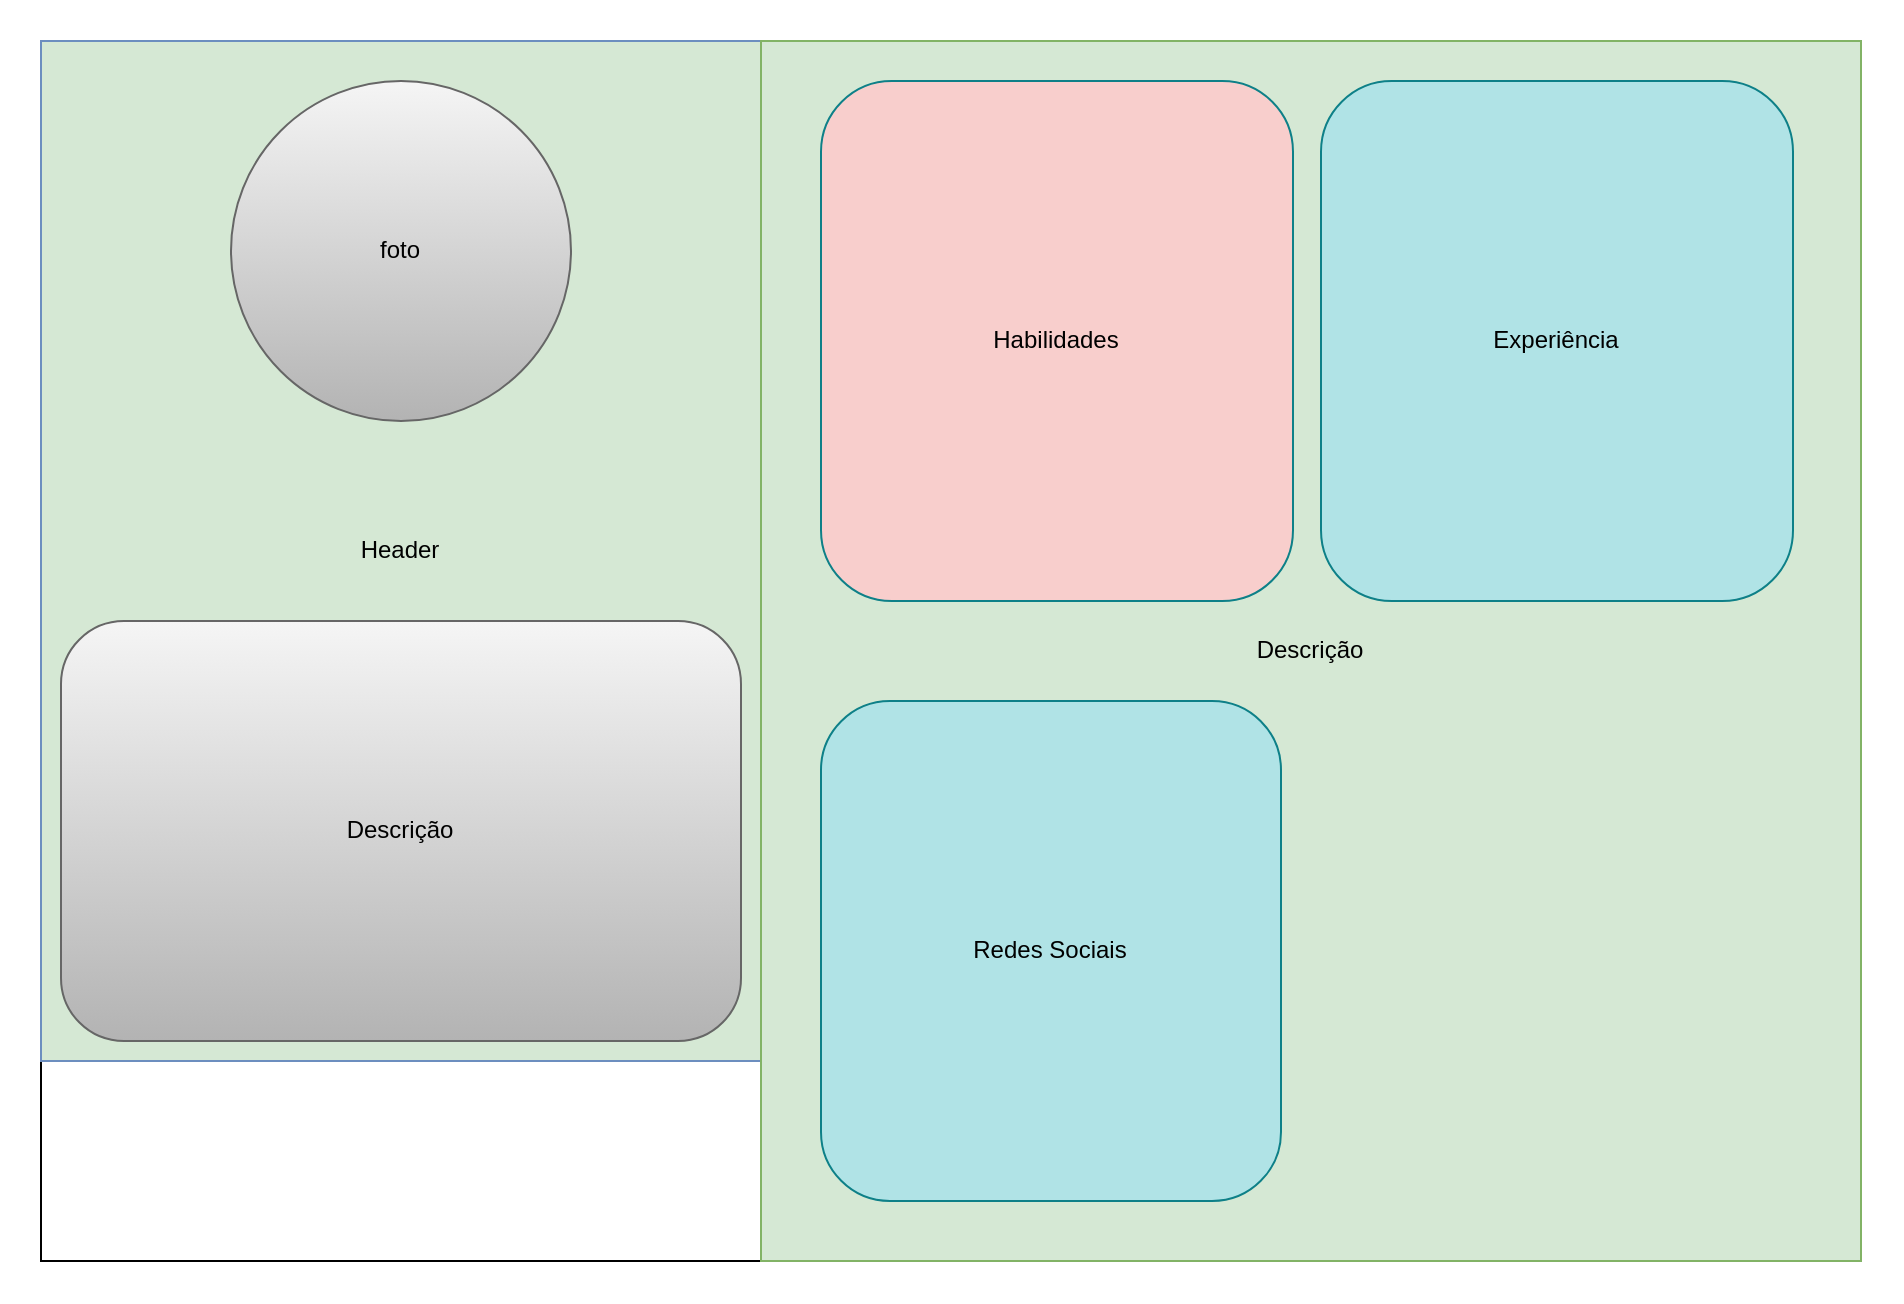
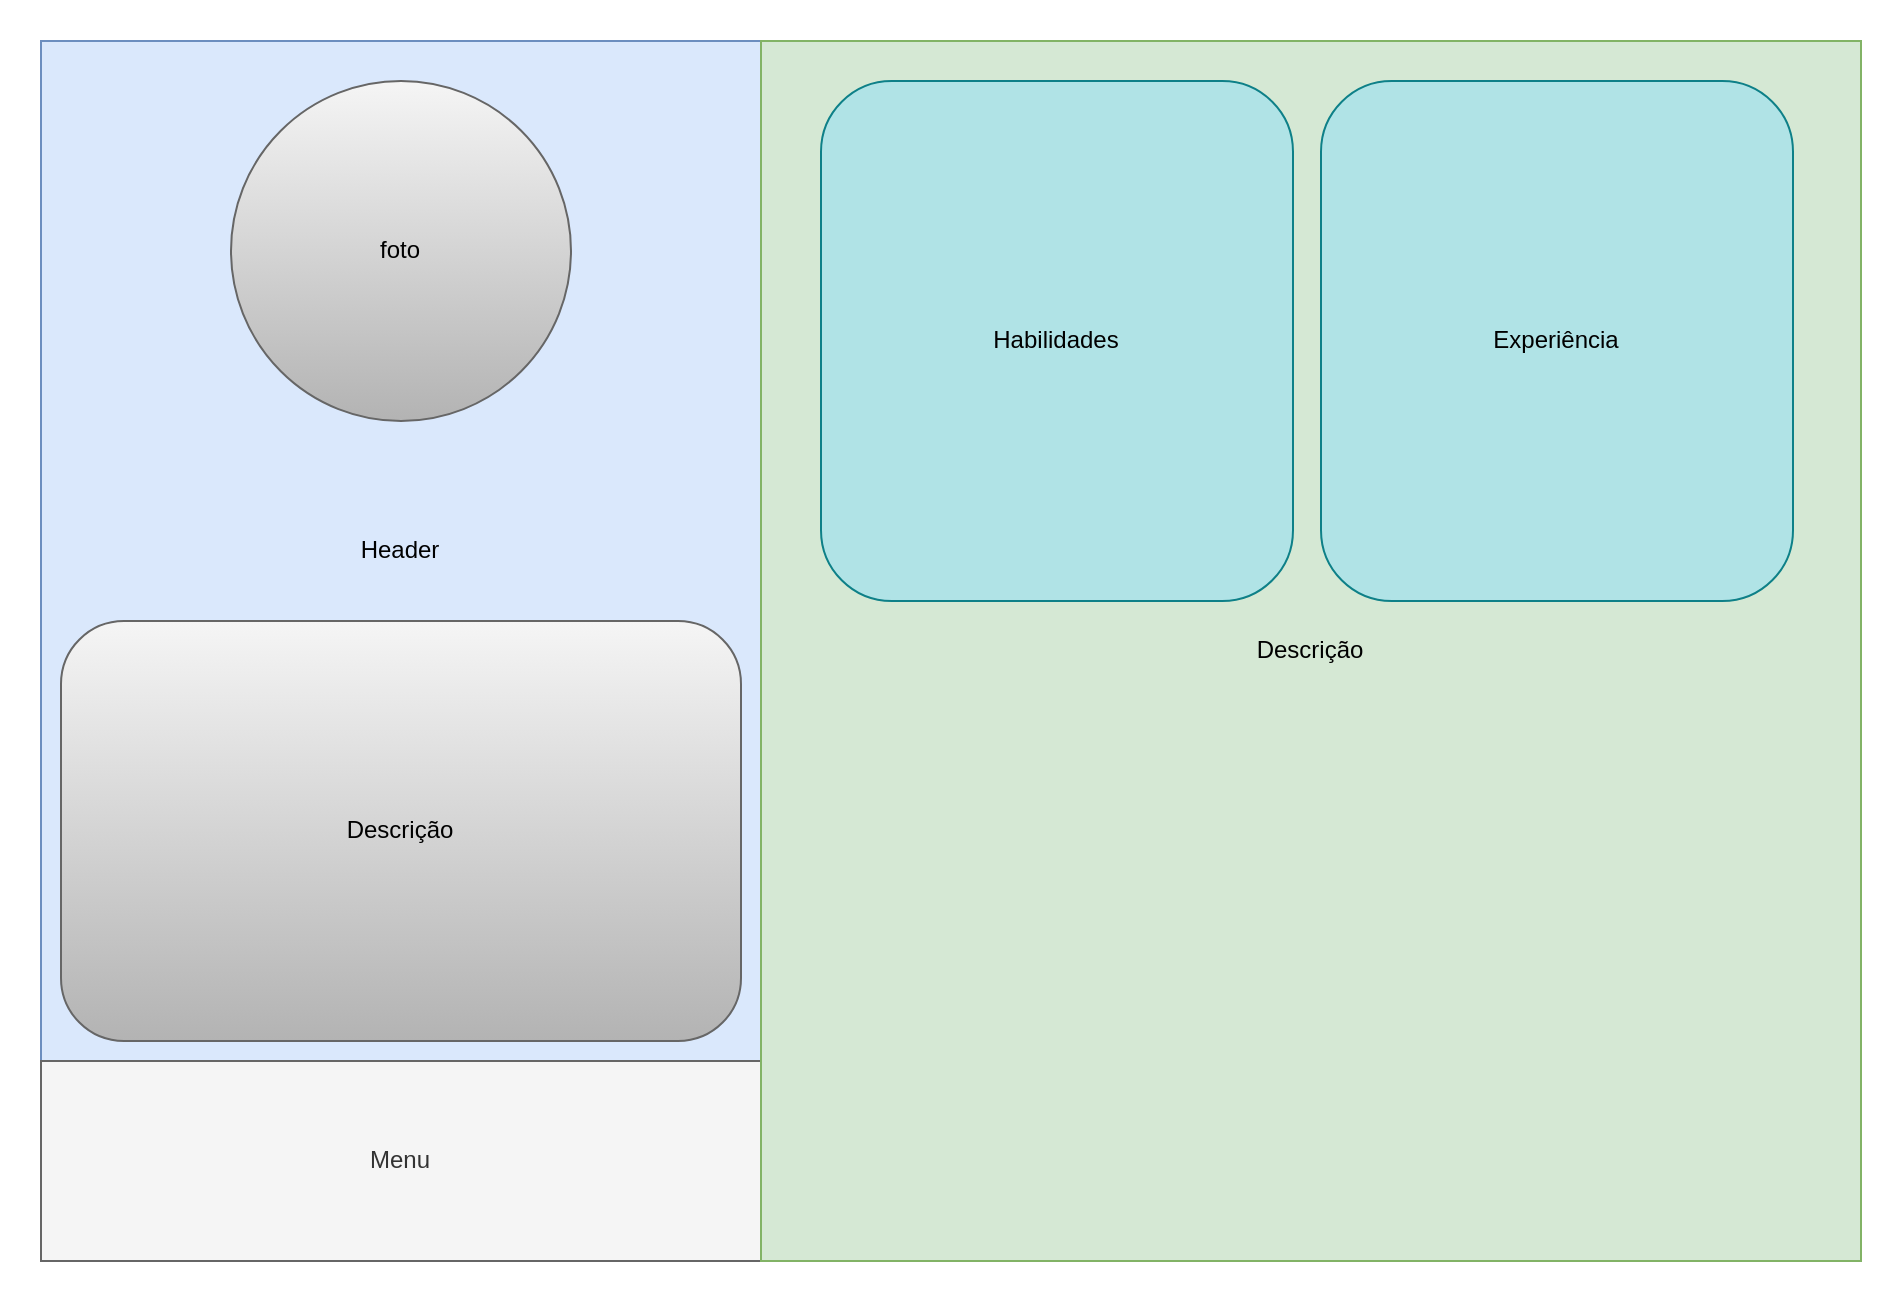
node "Habilidades": fillcolor #f8cecc -> #b0e3e6
node "Header": fillcolor #d5e8d4 -> #dae8fc
node "Redes Sociais": removed
node "Menu": added
